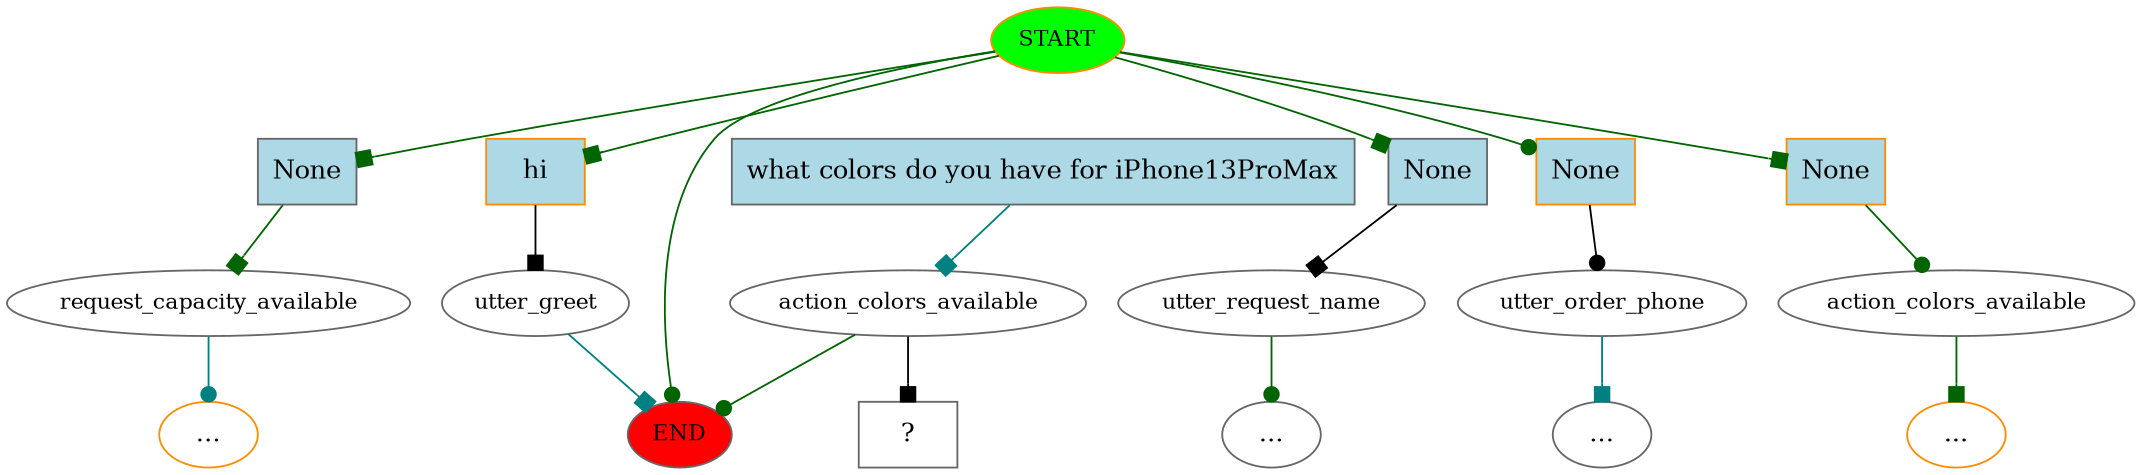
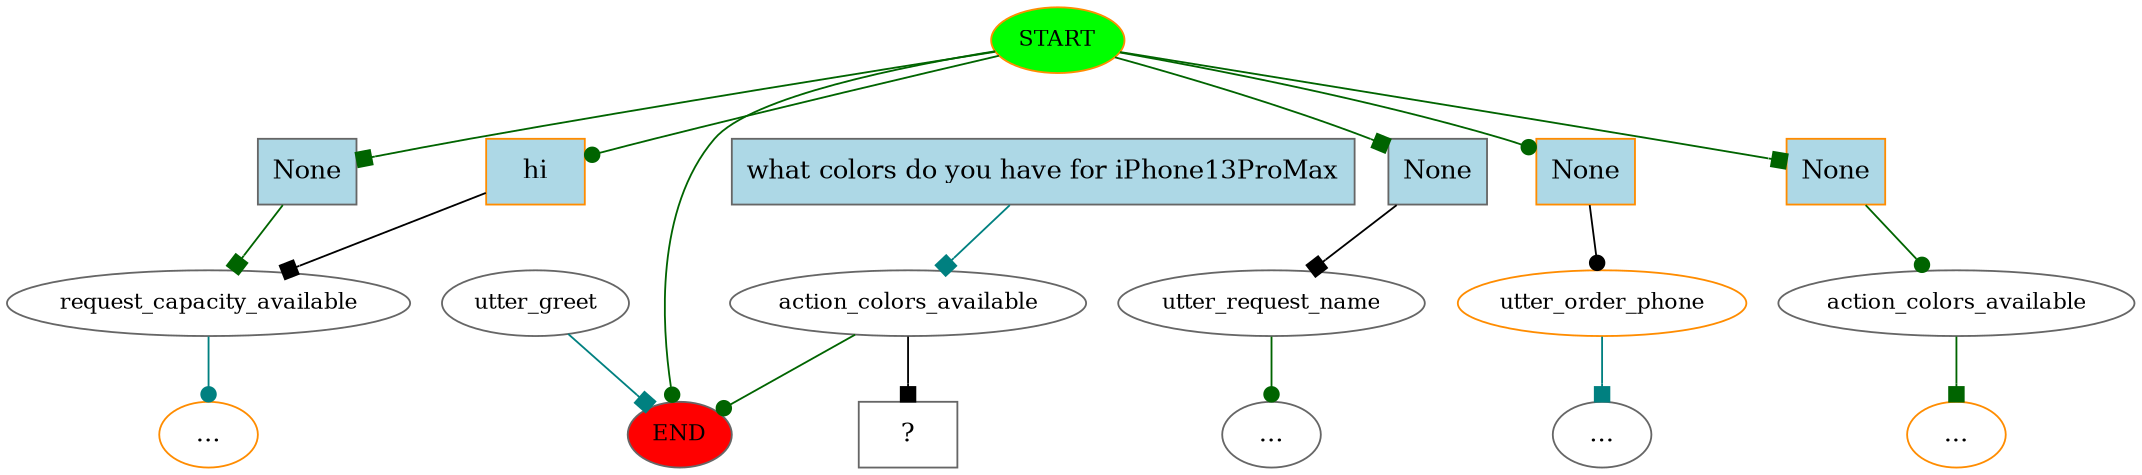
edge "START" -> "hi": arrowhead box -> dot
edge "hi" -> "utter_greet": now "hi" -> "request_capacity_available"
node "utter_order_phone": color gray40 -> darkorange
